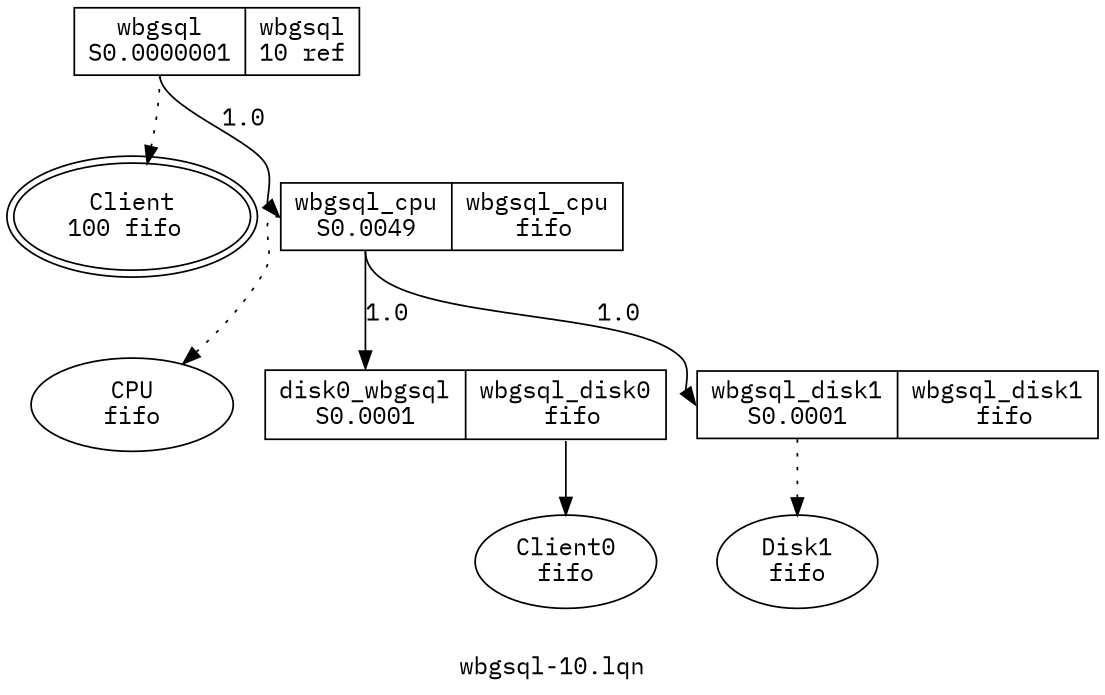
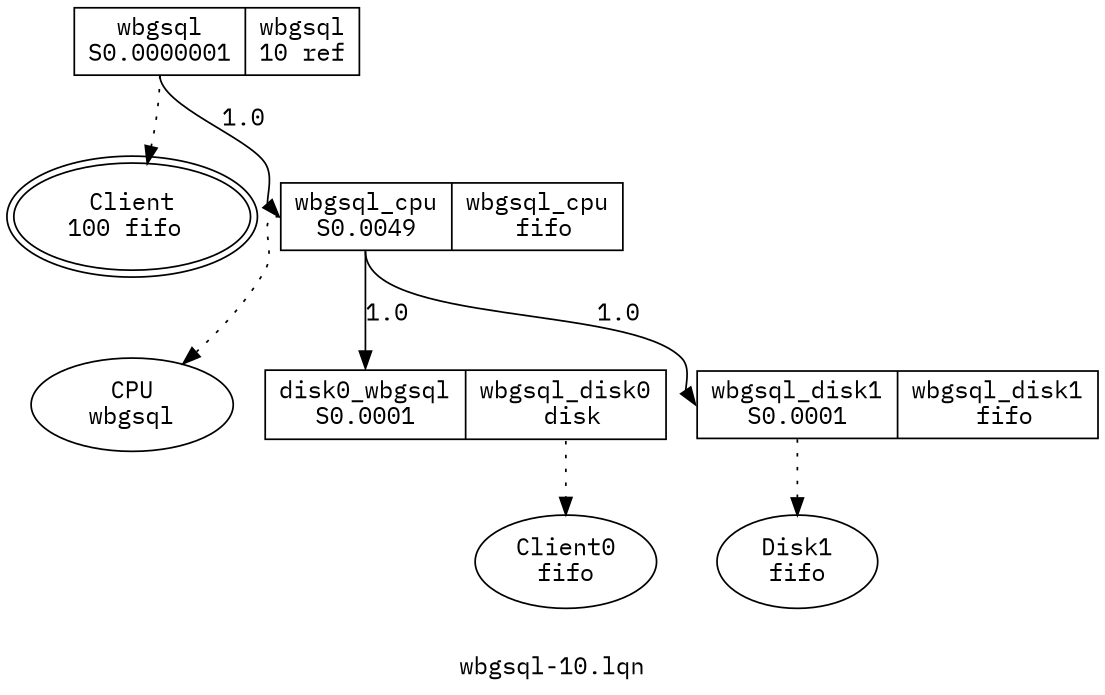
node "CPU fifo": label "CPU fifo" -> "CPU wbgsql"
node "disk0_wbgsql": text "fifo" -> "disk"
edge "disk0_wbgsql" -> "Client0 fifo": style solid -> dotted
